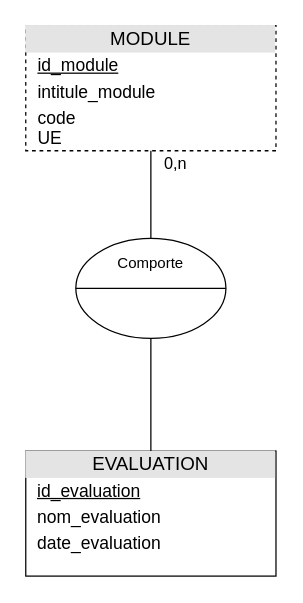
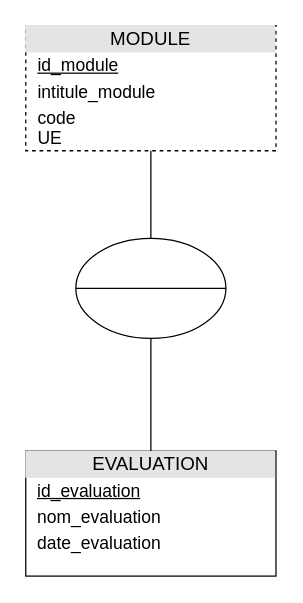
node "0,n": removed
node "Comporte": removed
